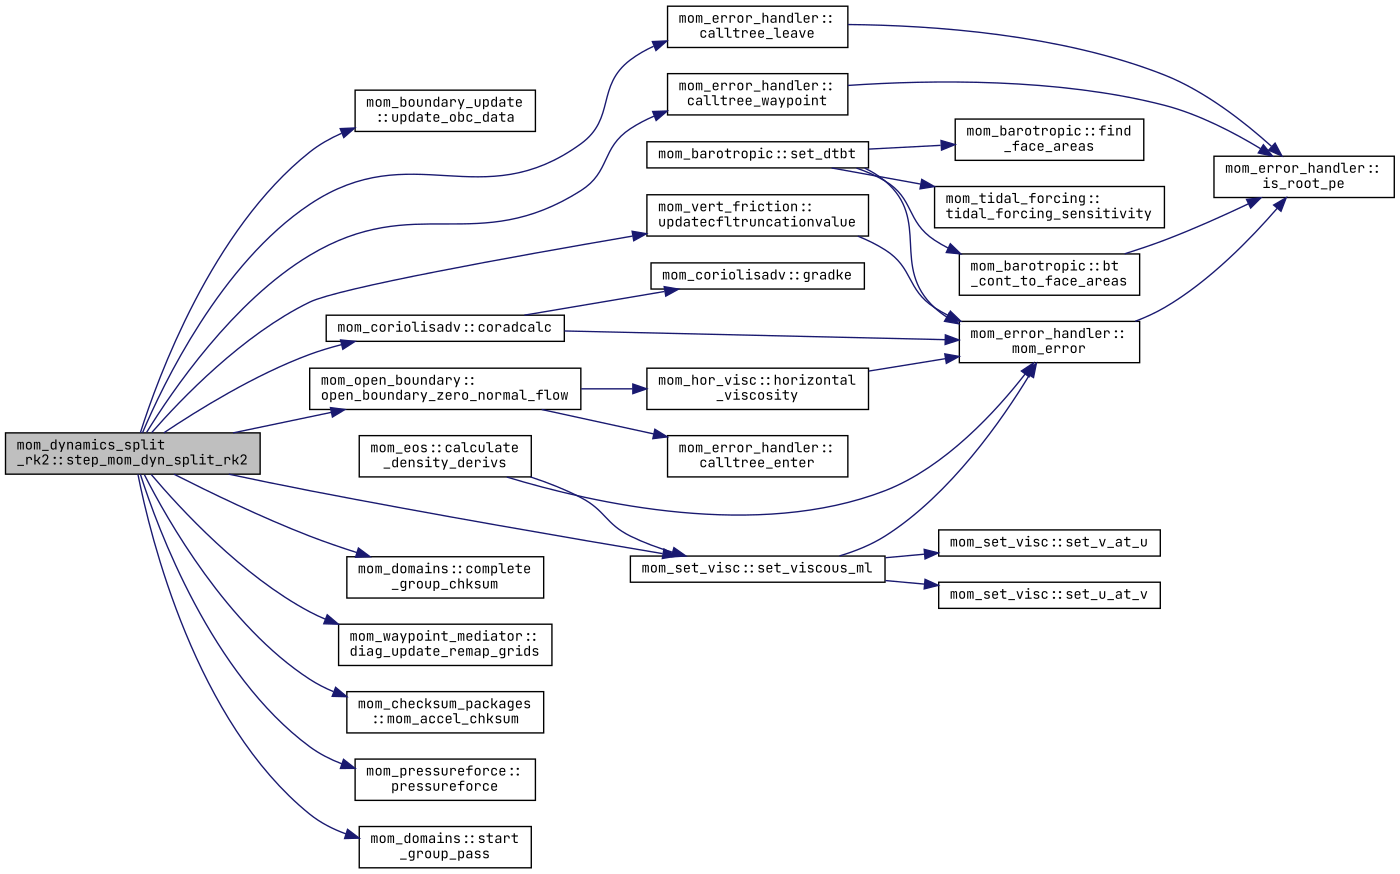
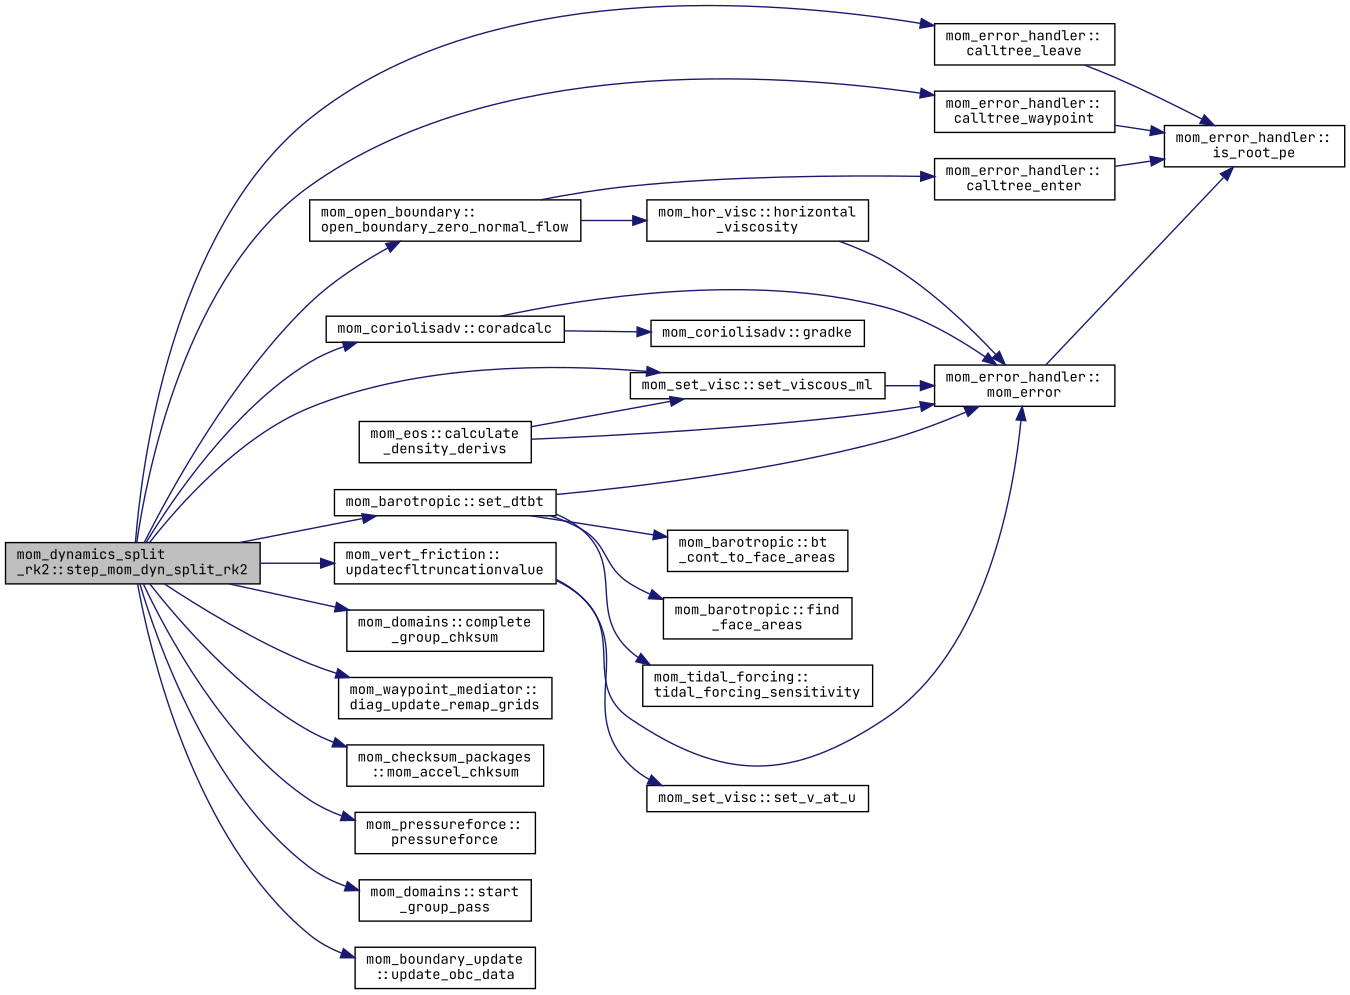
edge "mom_barotropic::bt _cont_to_face_areas" -> "mom_error_handler:: is_root_pe": now "mom_error_handler:: calltree_enter" -> "mom_error_handler:: is_root_pe"
edge "mom_dynamics_split _rk2::step_mom_dyn_split_rk2" -> "mom_barotropic::set_dtbt": added
edge "mom_set_visc::set_viscous_ml" -> "mom_set_visc::set_v_at_u": now "mom_vert_friction:: updatecfltruncationvalue" -> "mom_set_visc::set_v_at_u"
node "mom_set_visc::set_u_at_v": removed
